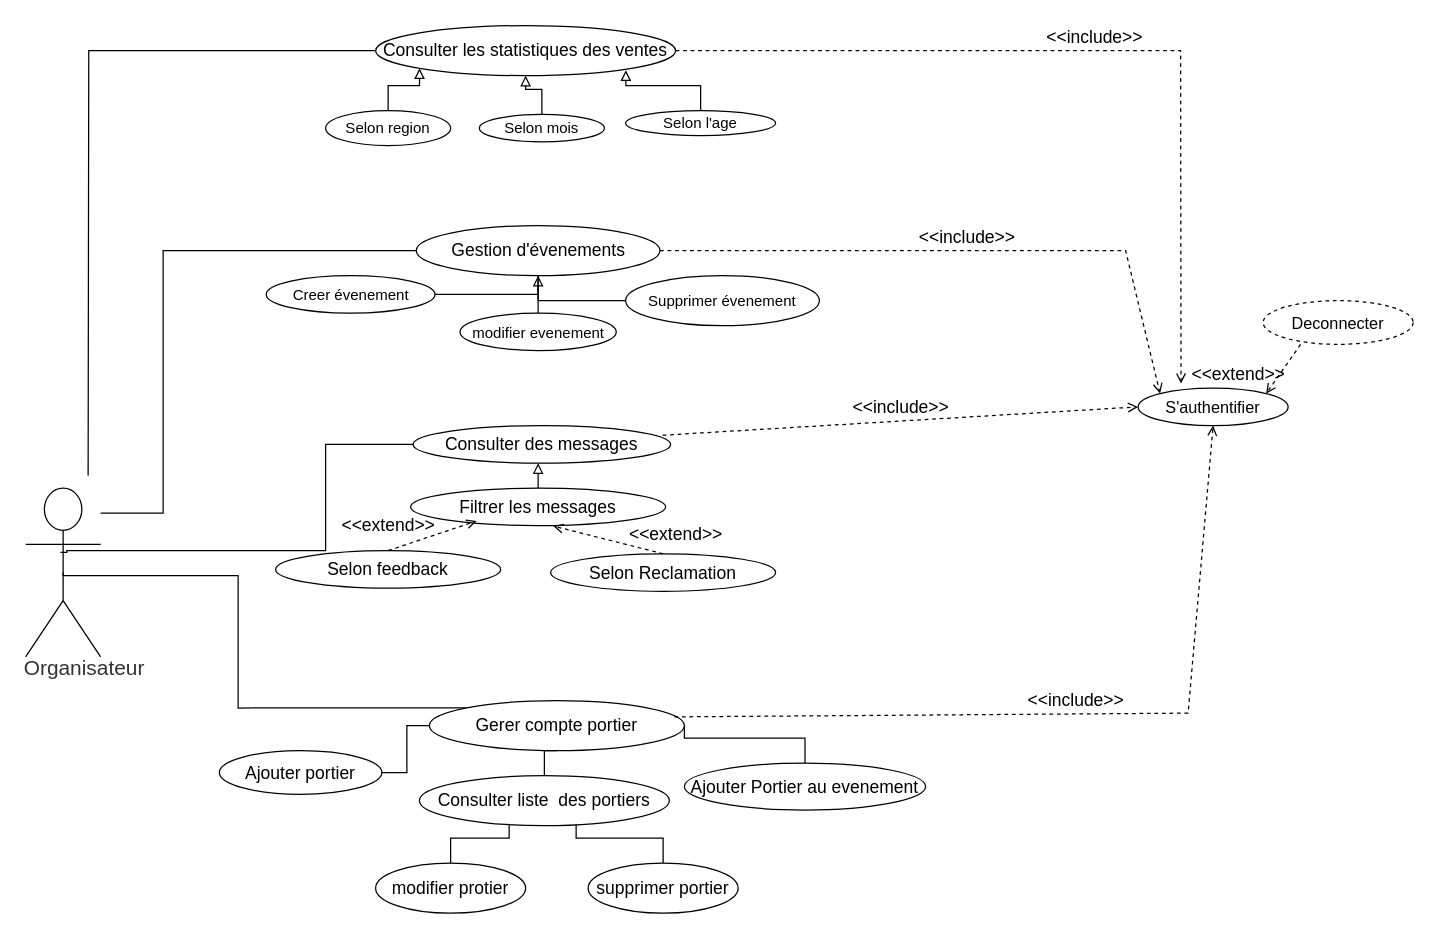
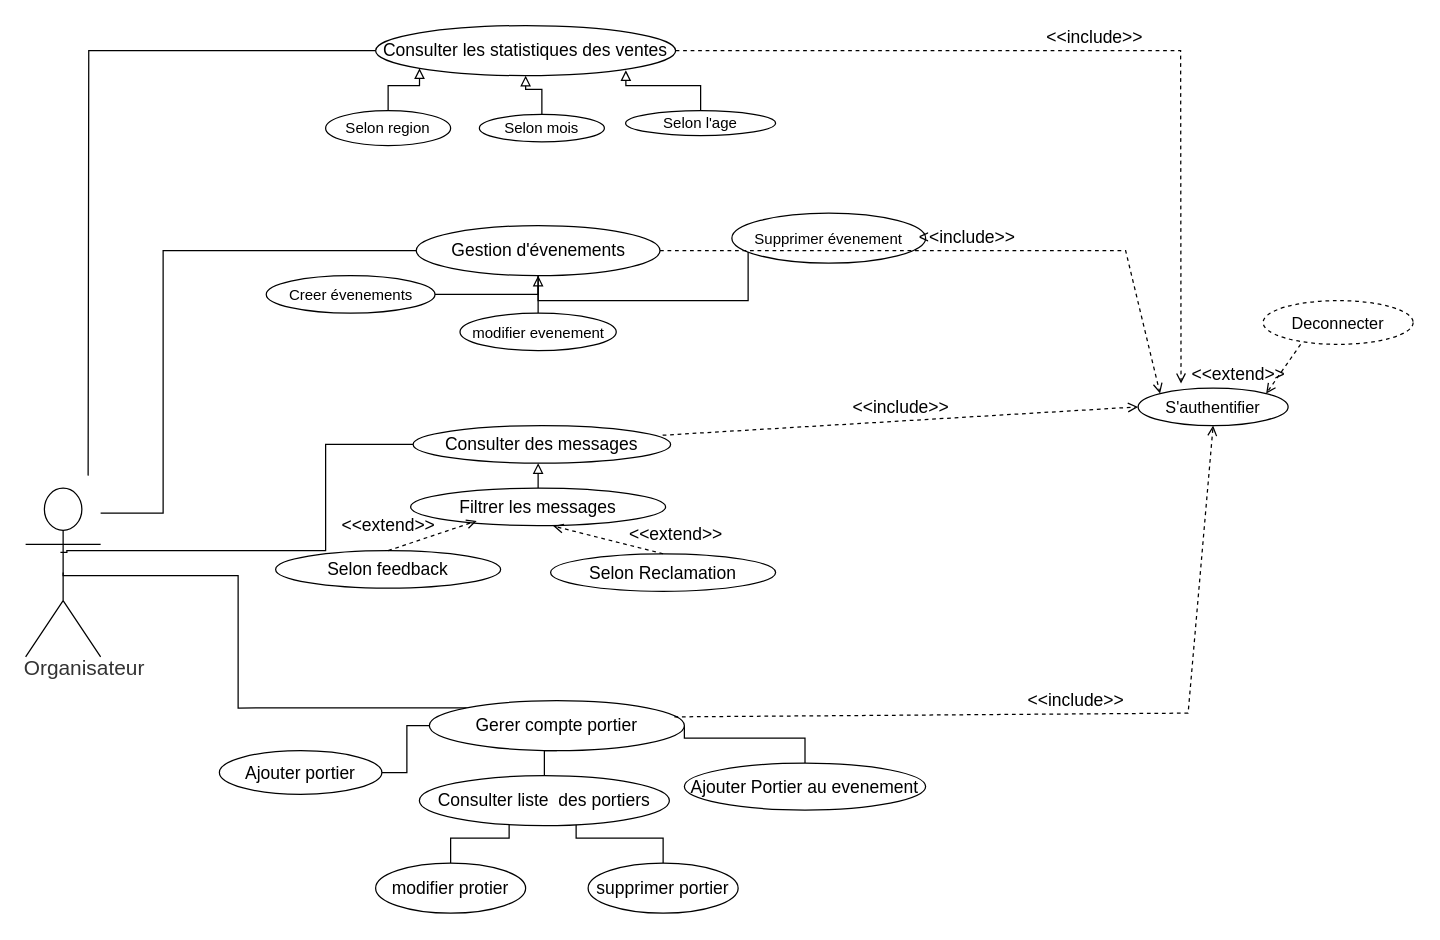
node "Creer évenement": label "Creer évenement" -> "Creer évenements"
node "Supprimer évenement": moved (723, 301) -> (829, 238)
